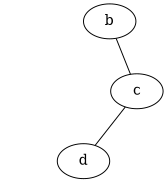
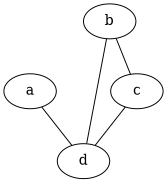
node "a": added
edge "b" -- "d": added
